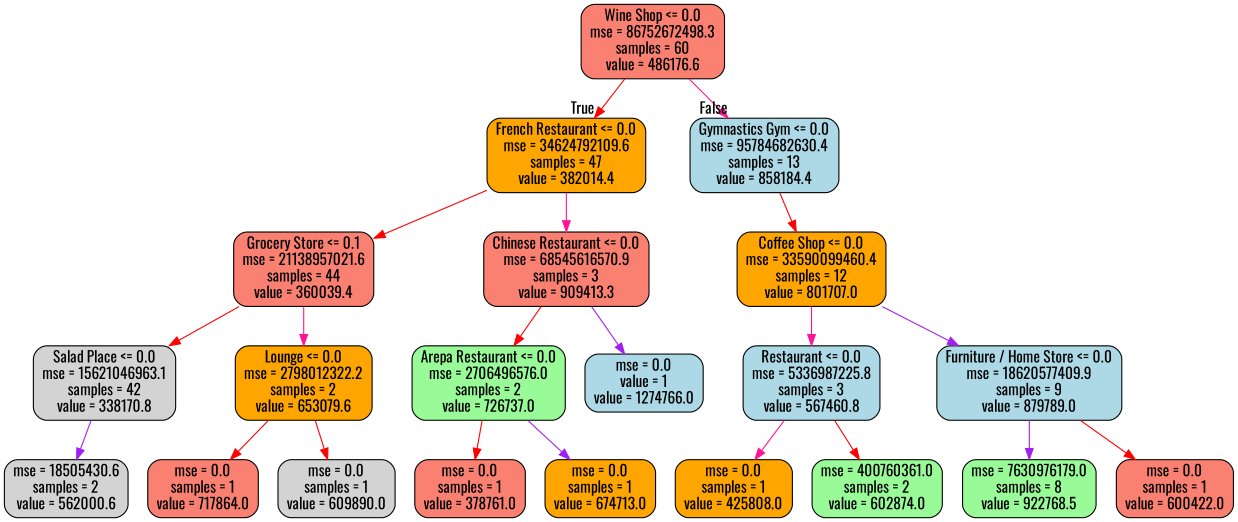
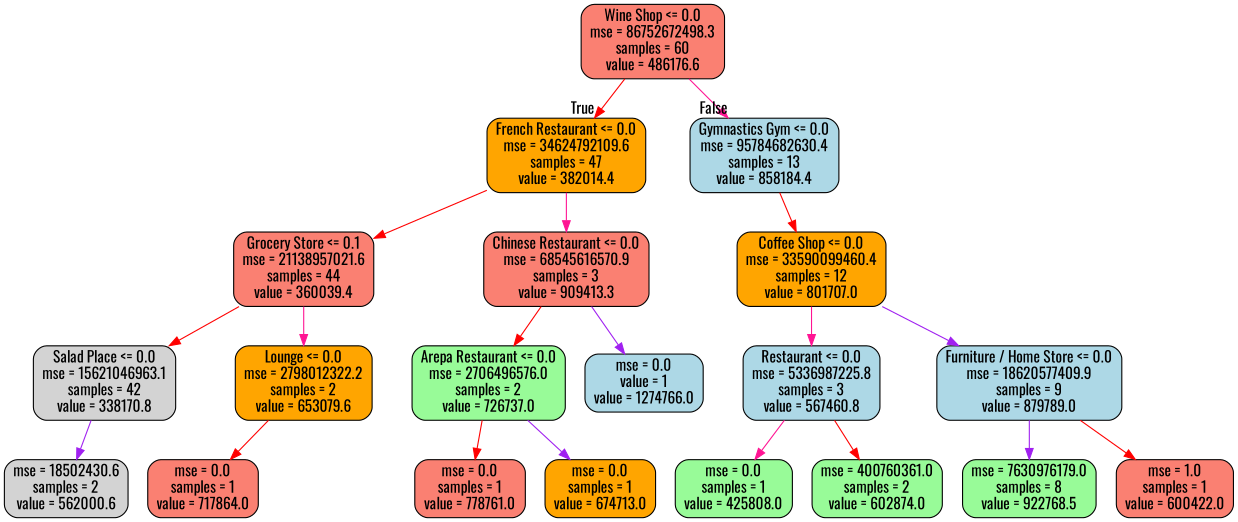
node "mse = 18505430.6 samples = 2 value = 562000.6": label "mse = 18505430.6 samples = 2 value = 562000.6" -> "mse = 18502430.6 samples = 2 value = 562000.6"
node "mse = 0.0 samples = 1 value = 609890.0": removed
node "mse = 0.0 samples = 1 value = 378761.0": label "mse = 0.0 samples = 1 value = 378761.0" -> "mse = 0.0 samples = 1 value = 778761.0"
node "mse = 0.0 samples = 1 value = 425808.0": fillcolor orange -> palegreen
node "mse = 0.0 samples = 1 value = 600422.0": label "mse = 0.0 samples = 1 value = 600422.0" -> "mse = 1.0 samples = 1 value = 600422.0"
